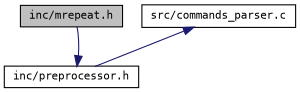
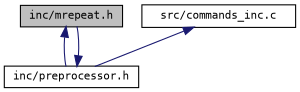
node "src/commands_parser.c": label "src/commands_parser.c" -> "src/commands_inc.c"
edge "inc/preprocessor.h" -> "inc/mrepeat.h": added
